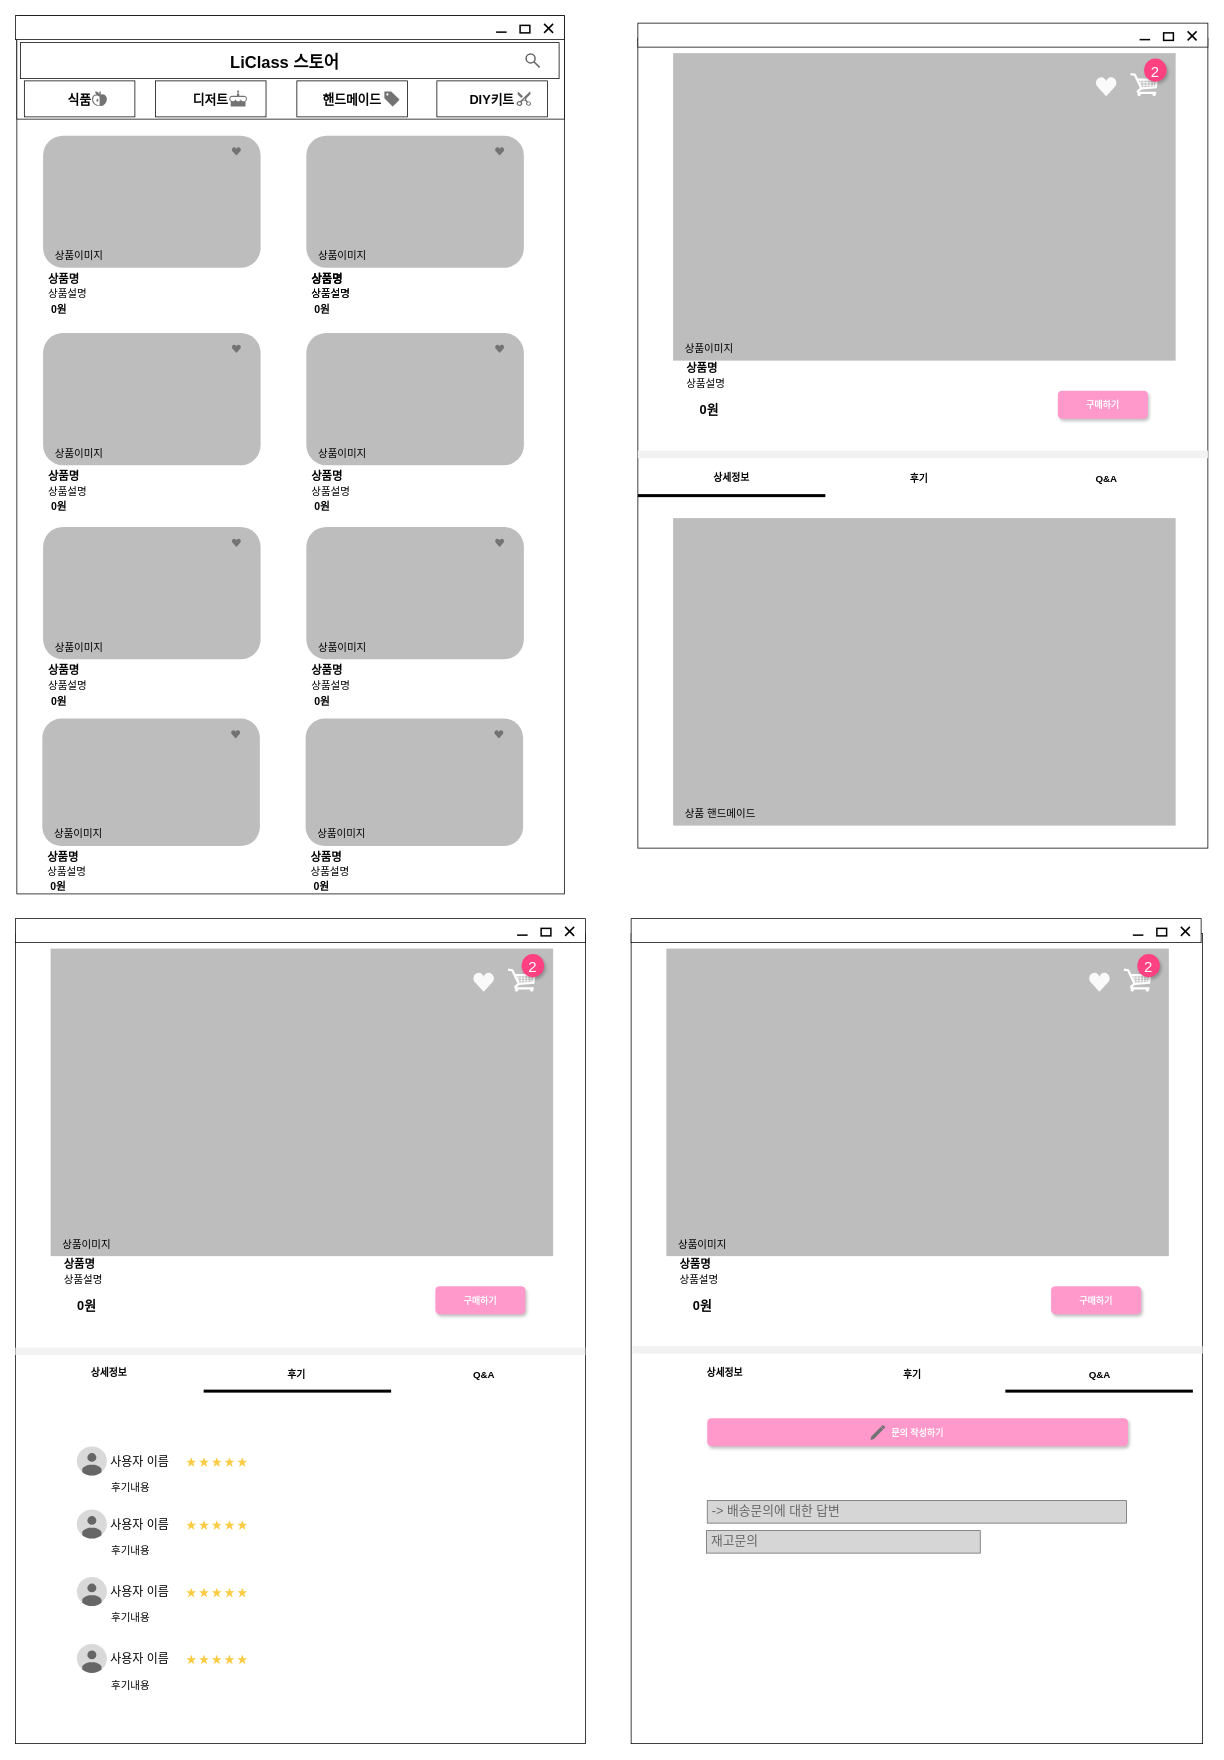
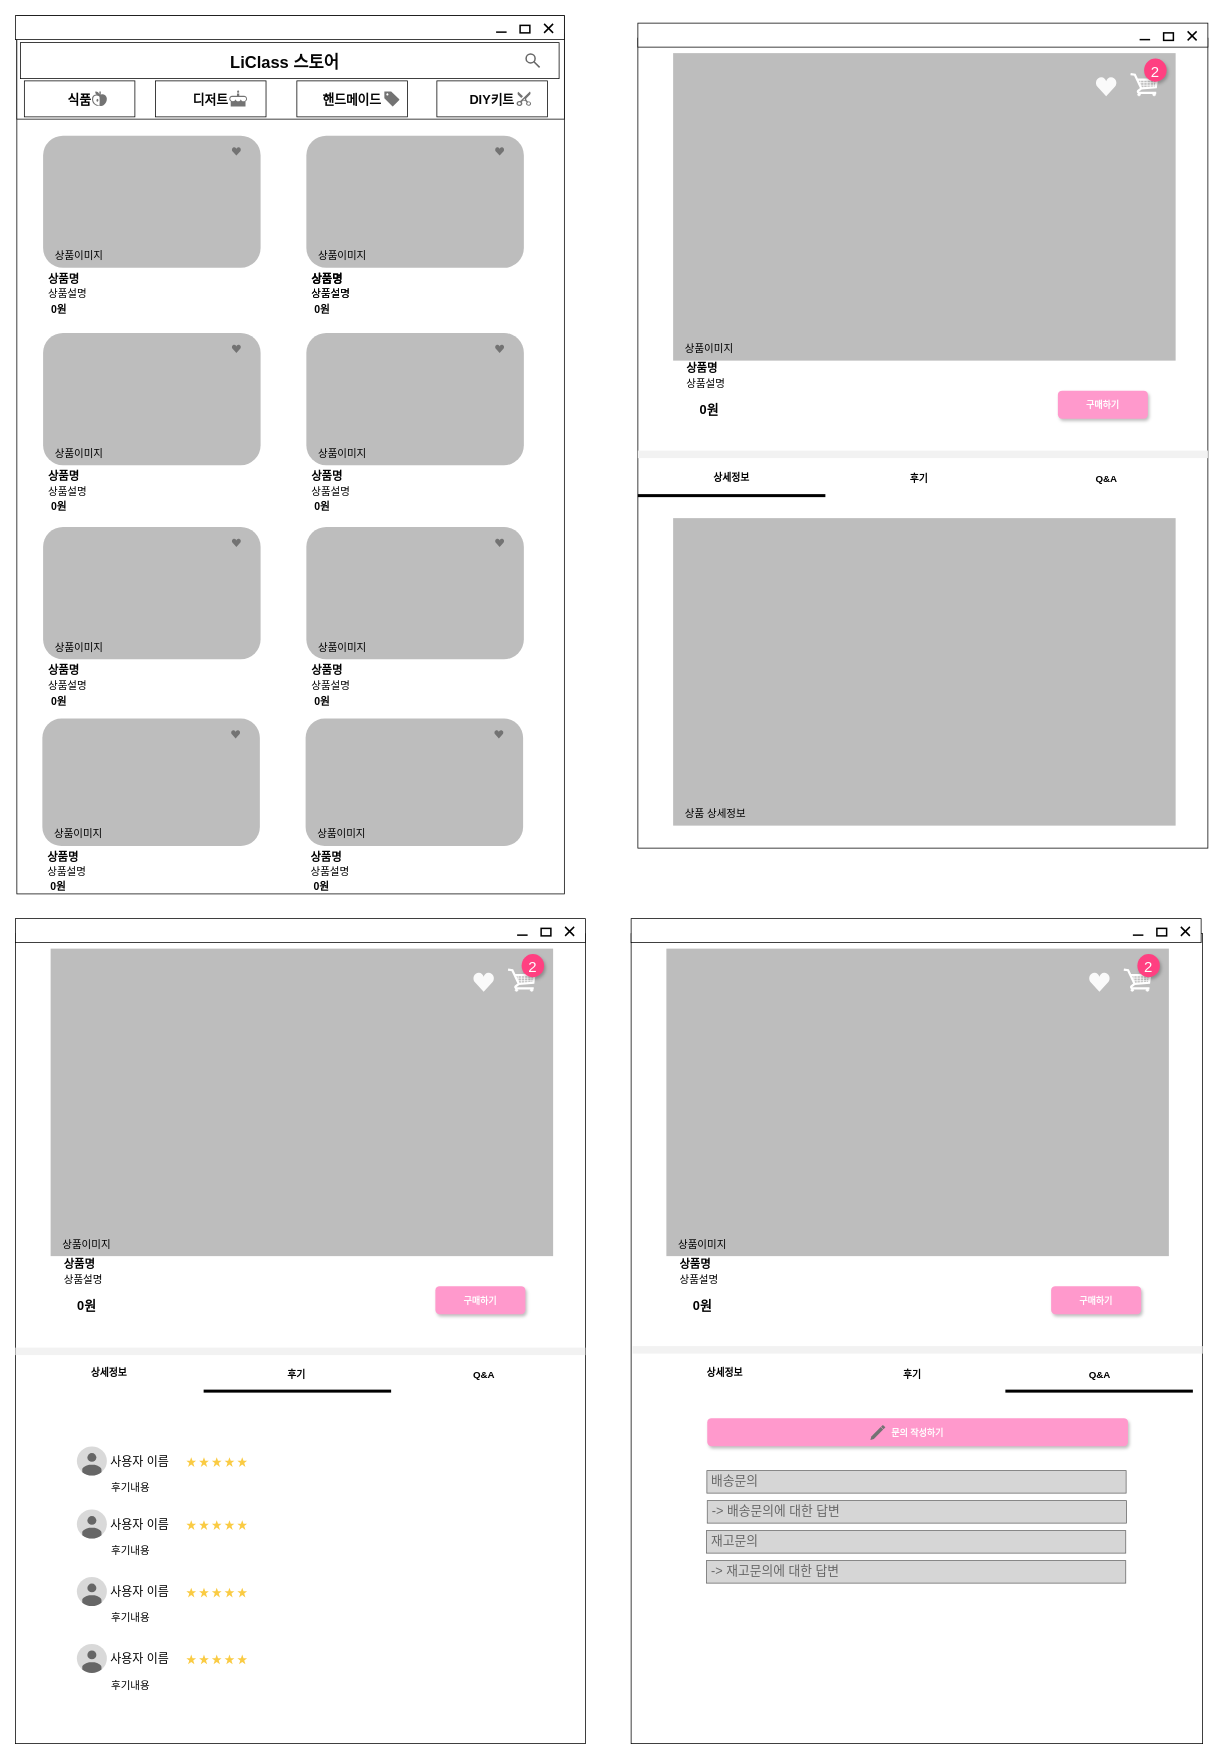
node "상품 핸드메이드": label "상품 핸드메이드" -> "상품 상세정보"
node "배송문의": added
node "재고문의": size 274x23 -> 419x23
node "-> 재고문의에 대한 답변": added
